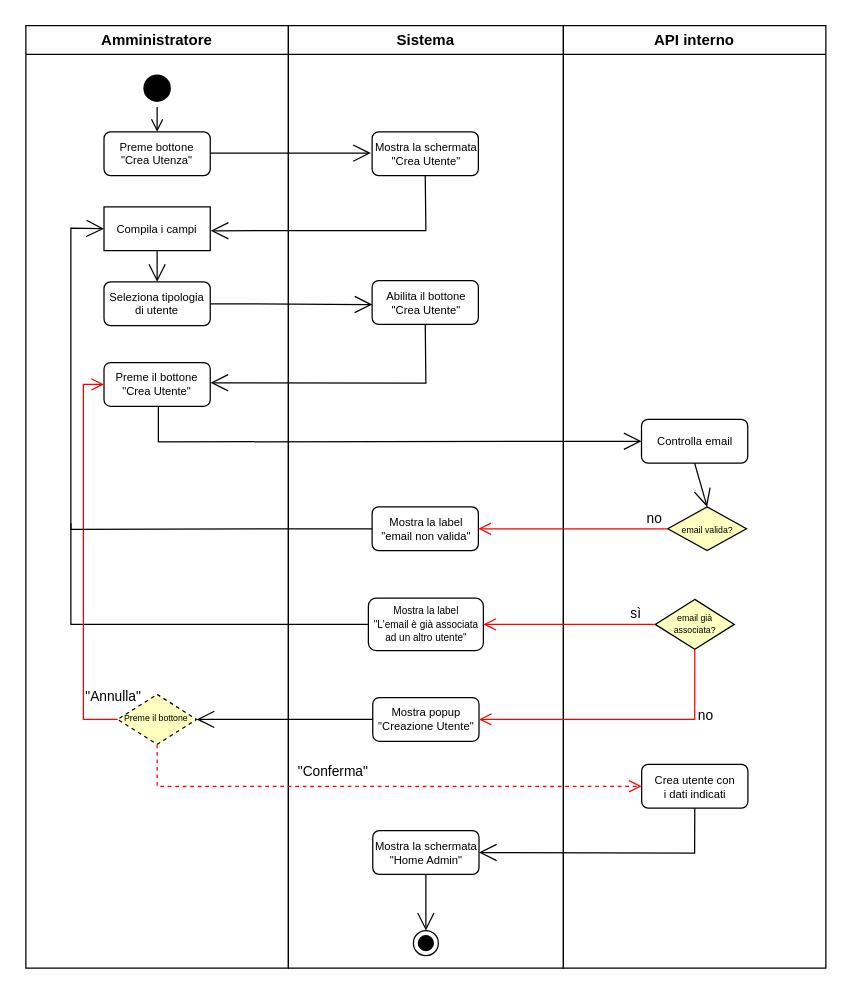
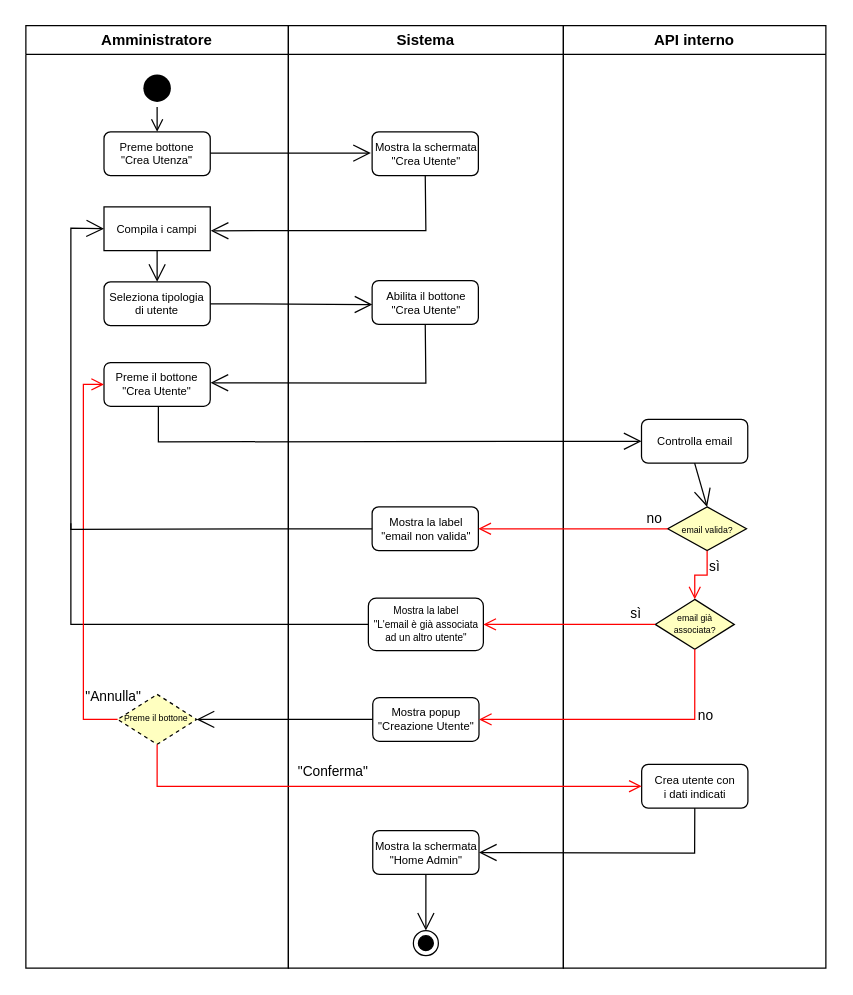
edge "email valida?" -> "email già associata?": added, label "sì"
edge "Preme il bottone" -> "Crea utente con i dati indicati": style dashed -> solid
